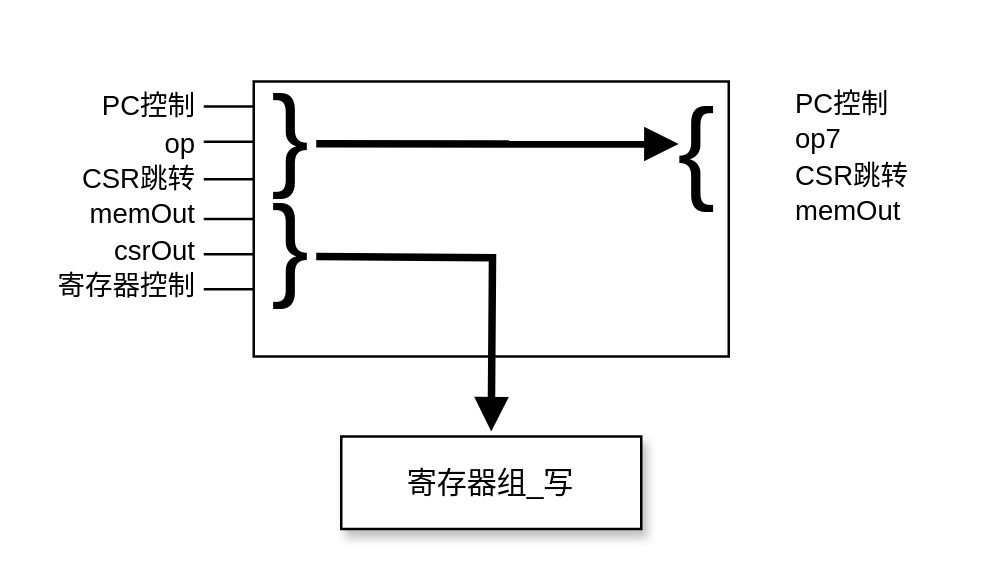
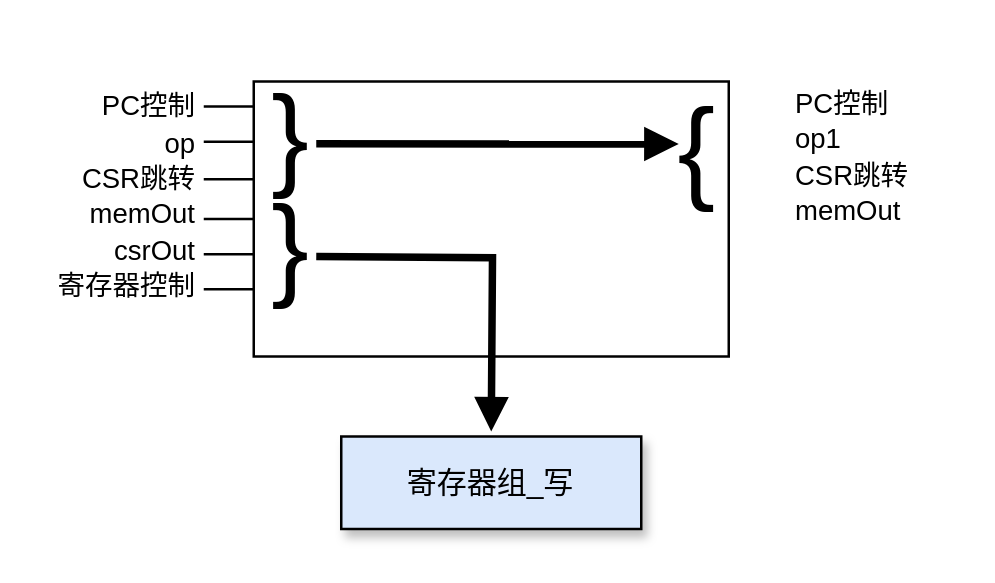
node "PC控制 op7 CSR跳转 memOut": label "PC控制 op7 CSR跳转 memOut" -> "PC控制 op1 CSR跳转 memOut"
node "寄存器组_写": fillcolor #ffffff -> #dae8fc
